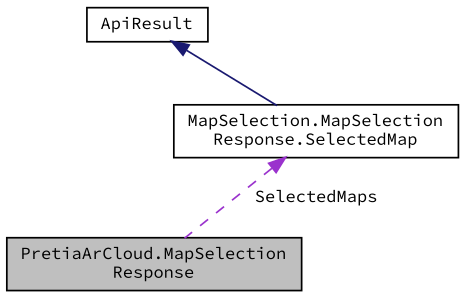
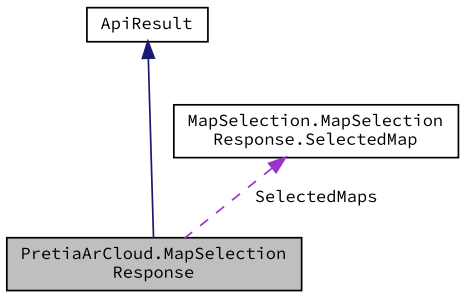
edge "MapSelection.MapSelection Response.SelectedMap" -> "ApiResult": now "PretiaArCloud.MapSelection Response" -> "ApiResult"
